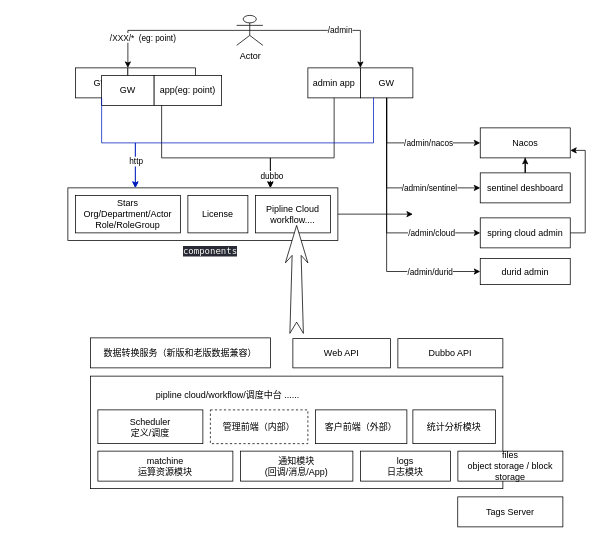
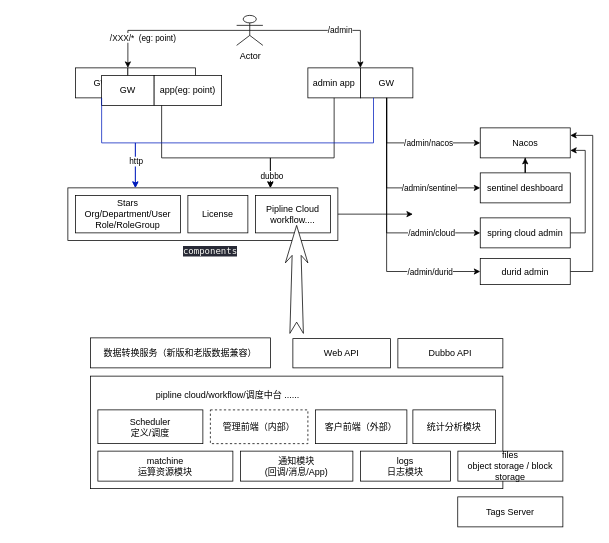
edge "durid admin" -> "Nacos": added
node "Stars Org/Department/Actor Role/RoleGroup": label "Stars Org/Department/Actor Role/RoleGroup" -> "Stars Org/Department/User Role/RoleGroup"
